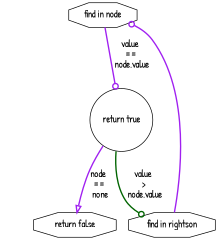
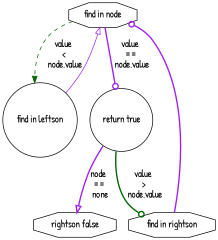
node "find in leftson": added
node "return false": label "return false" -> "rightson false"
